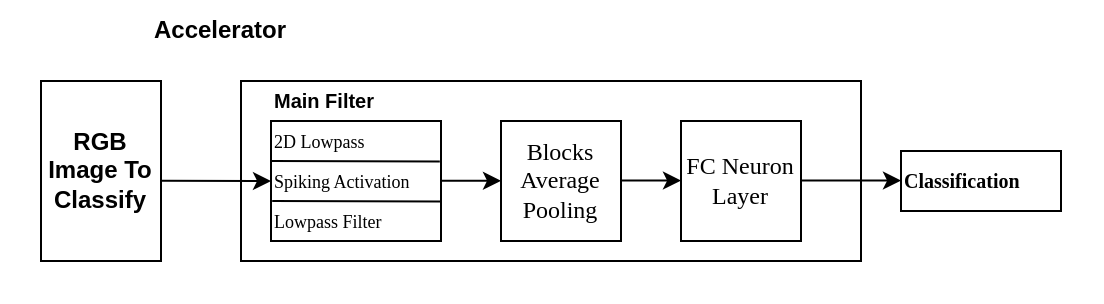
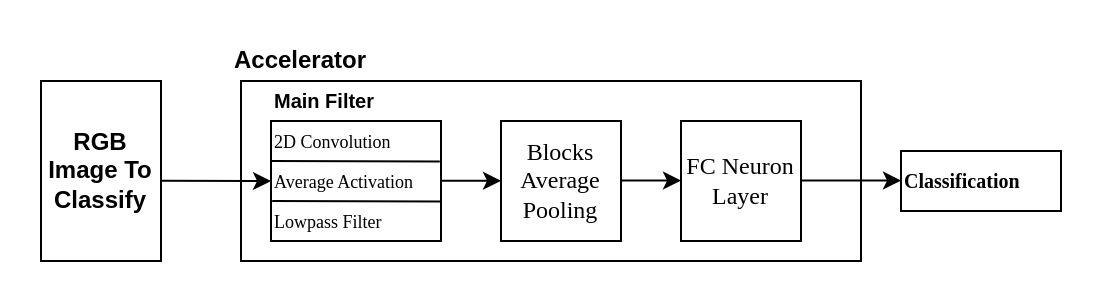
node "Accelerator": moved (221, 31) -> (301, 61)
node "2D Lowpass": label "2D Lowpass" -> "2D Convolution"
node "Spiking Activation": label "Spiking Activation" -> "Average Activation"
